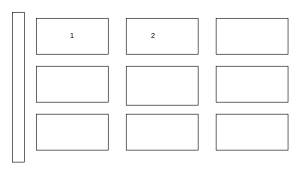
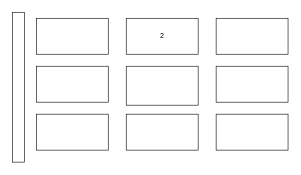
node "1": removed
node "2": moved (153, 36) -> (162, 36)
